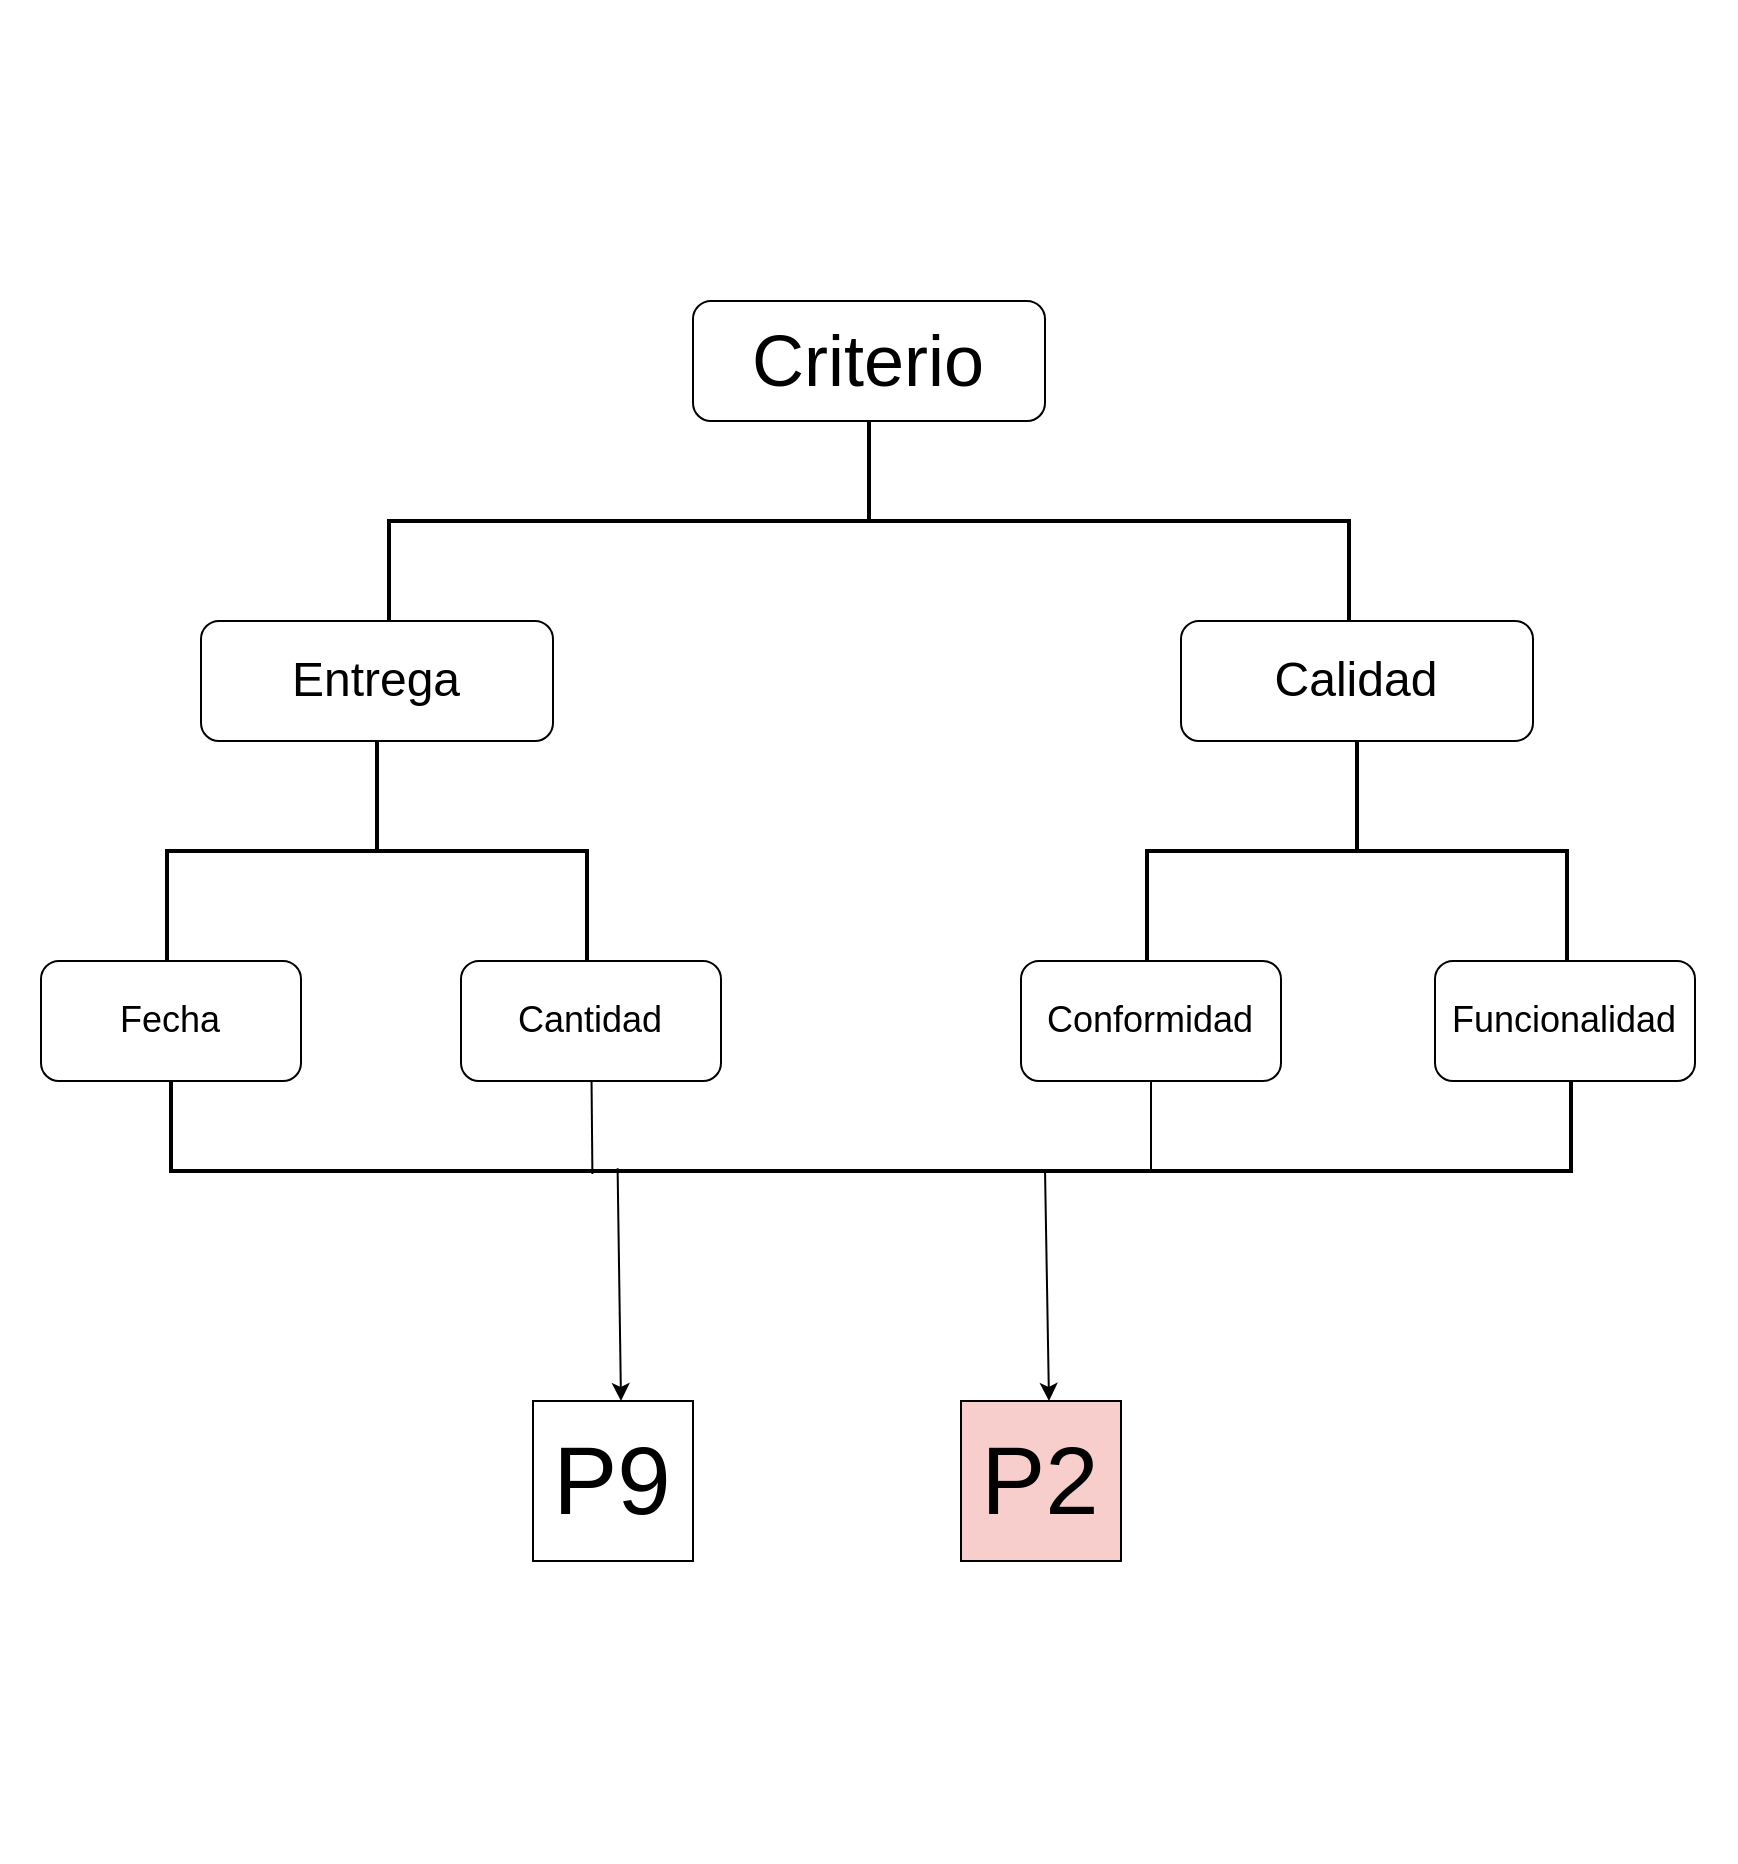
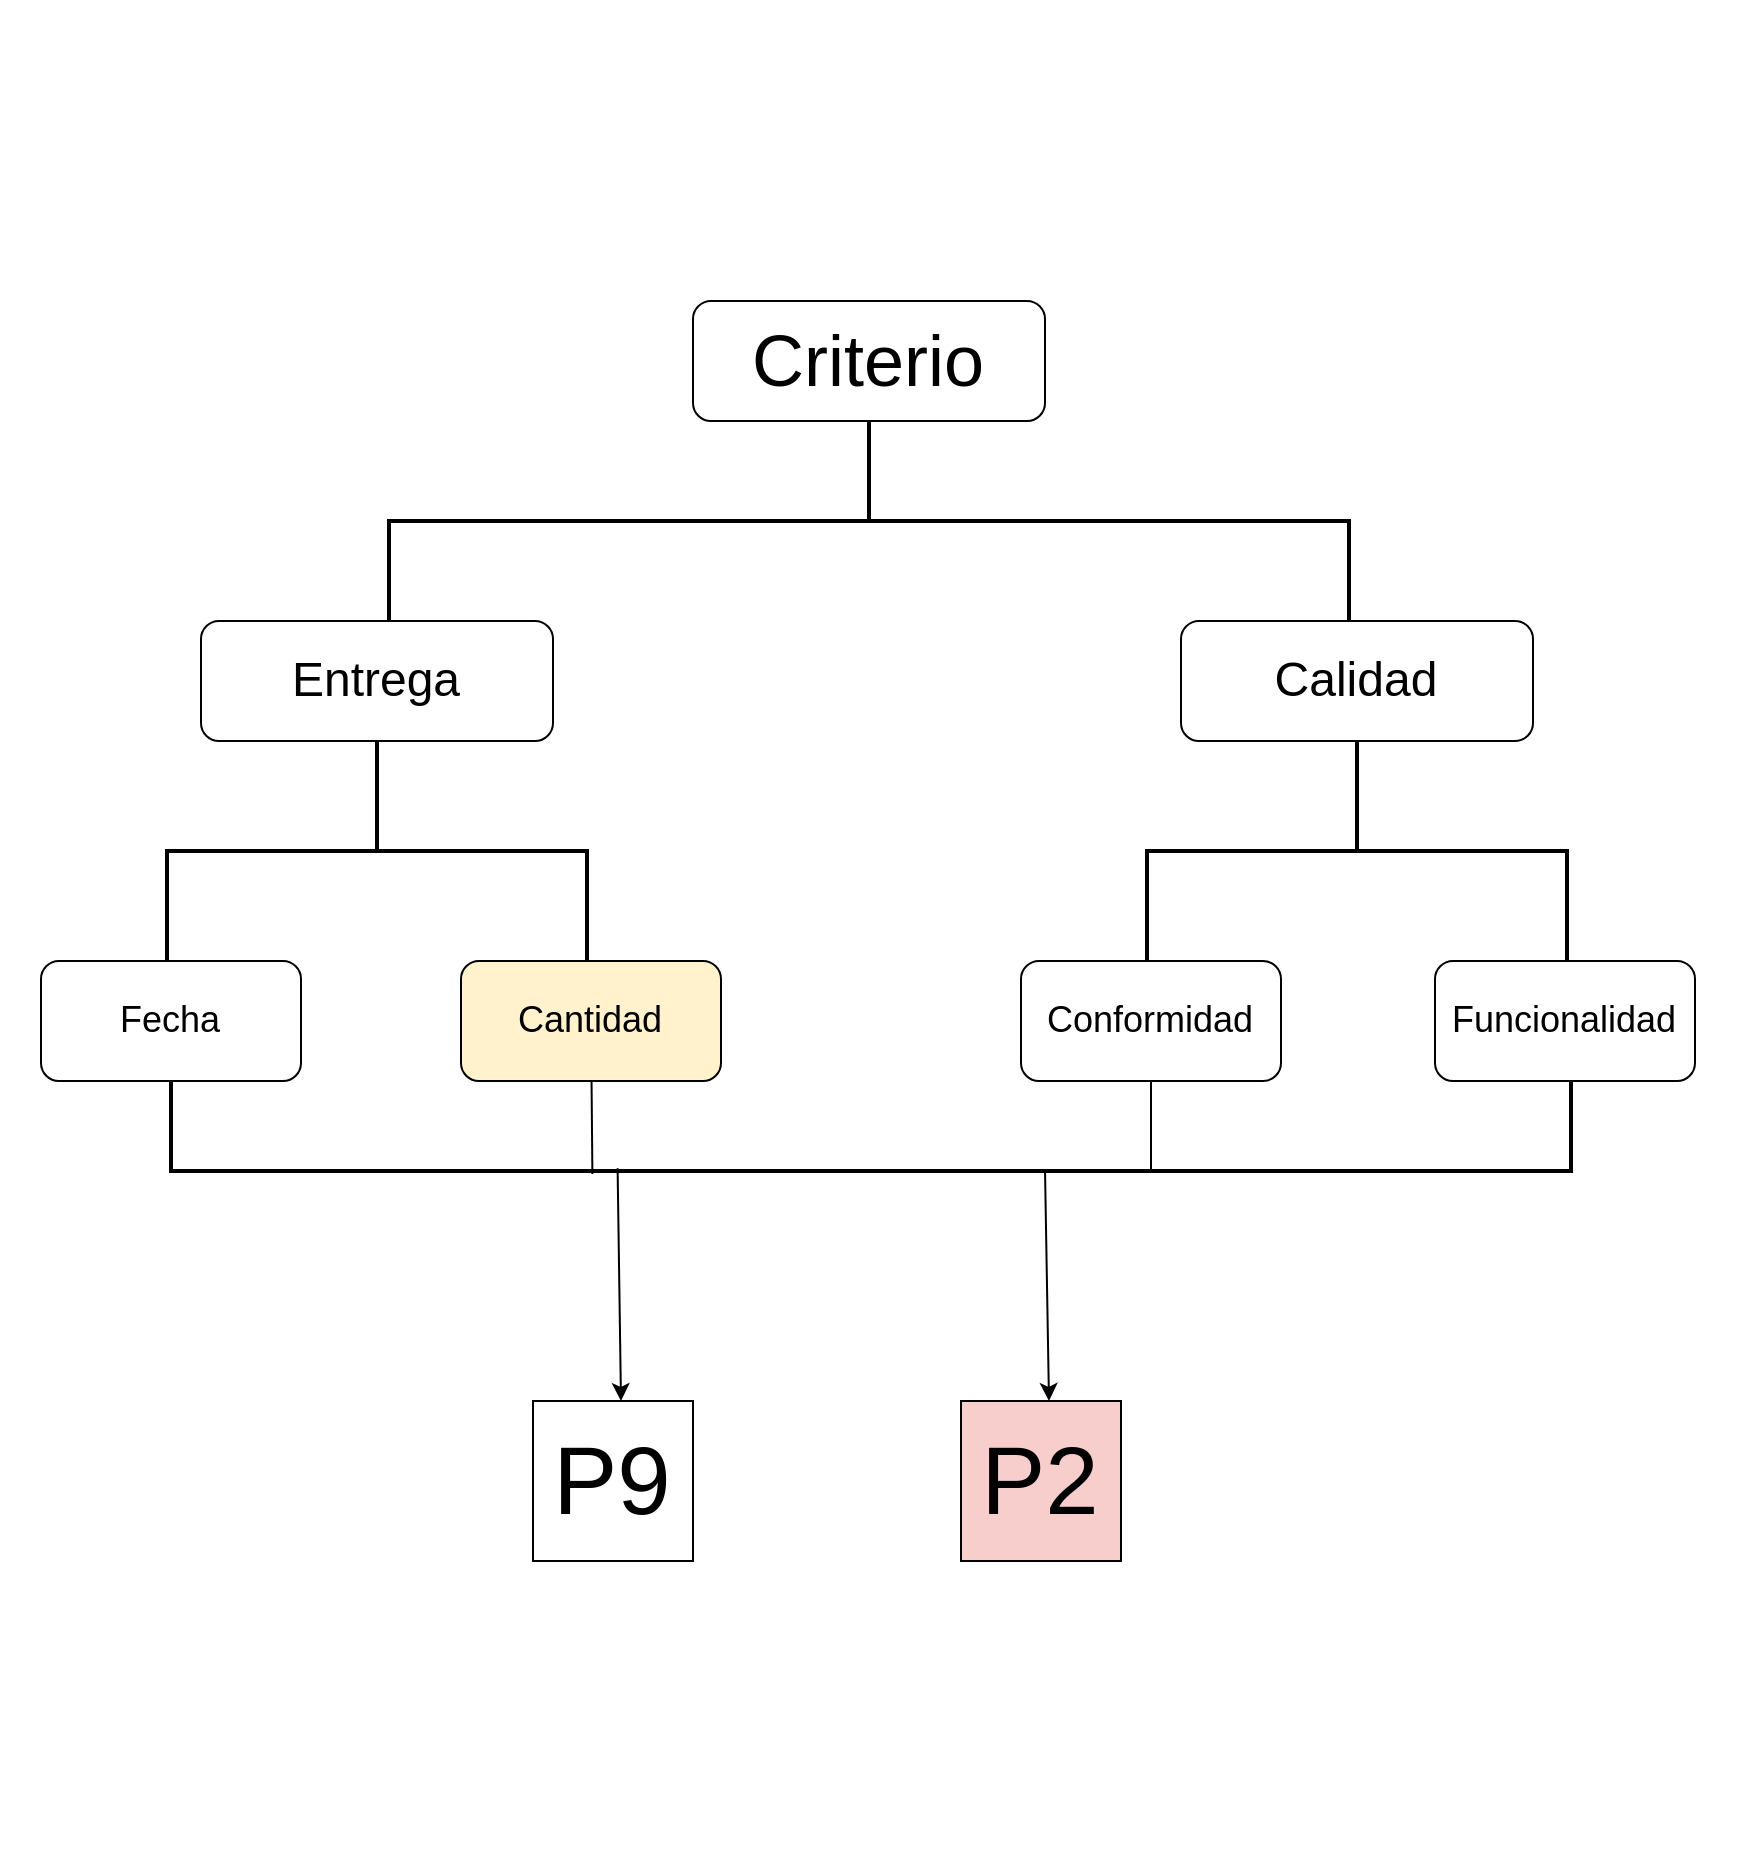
node "Cantidad": fillcolor #ffffff -> #fff2cc
